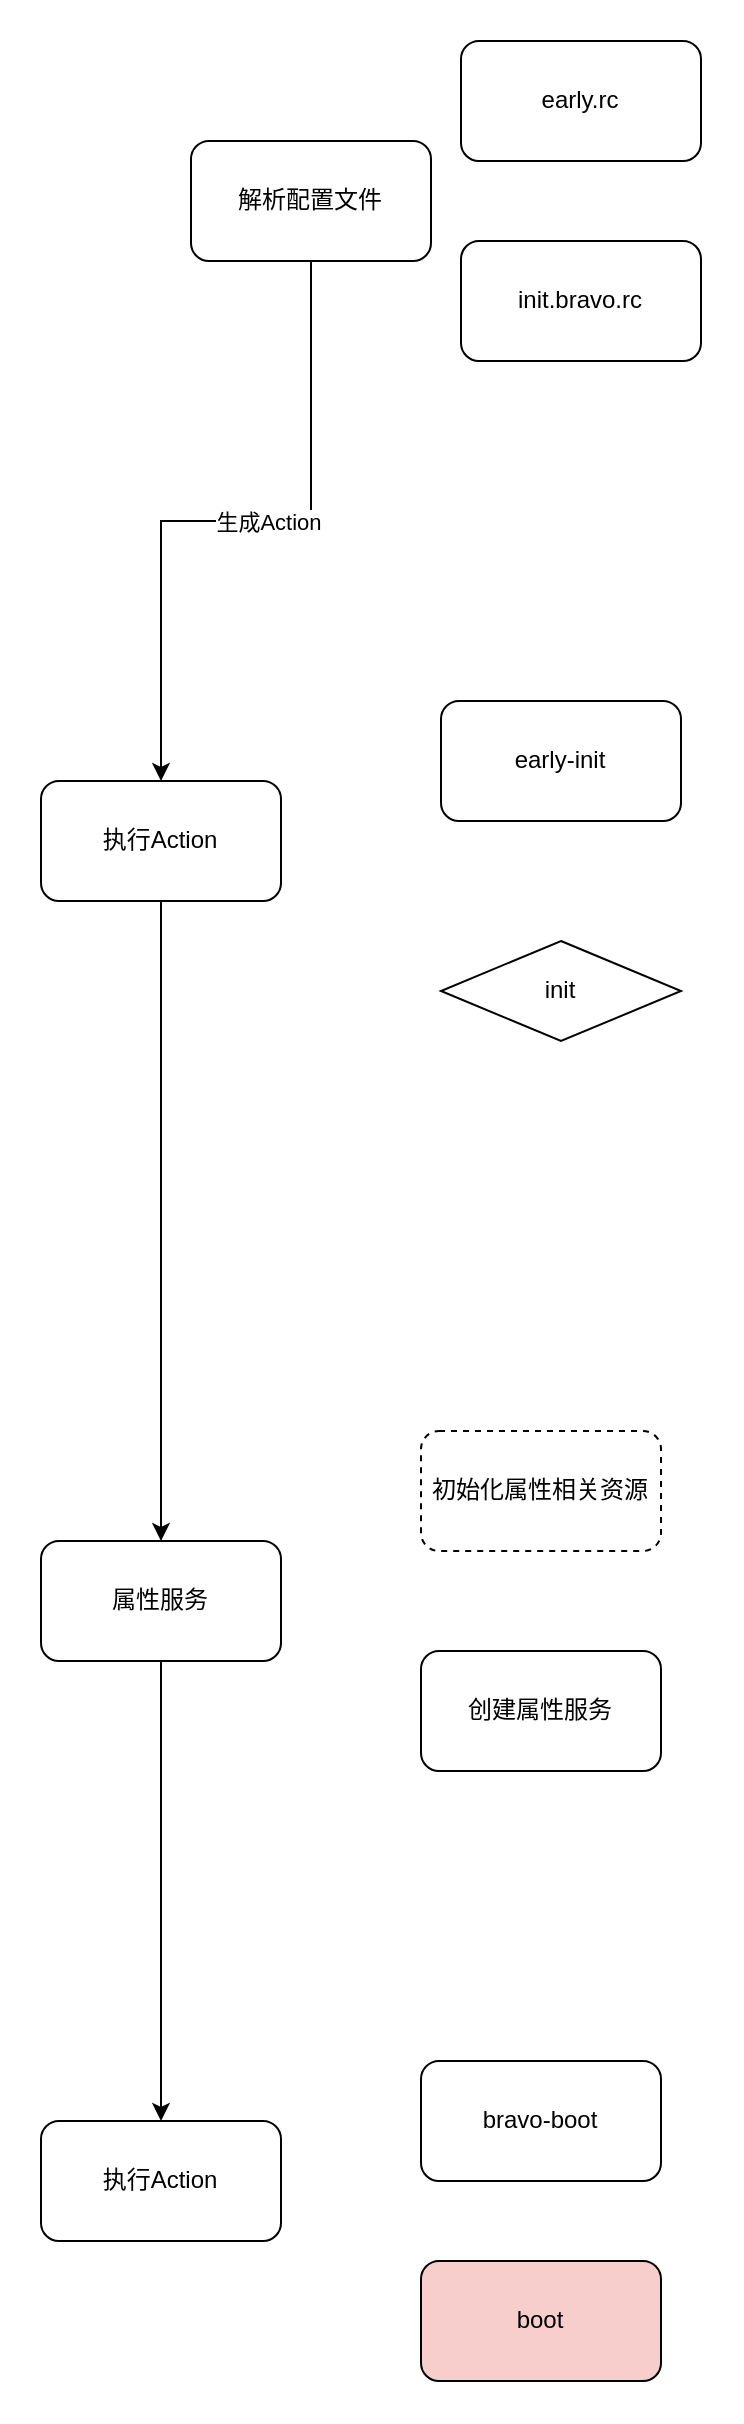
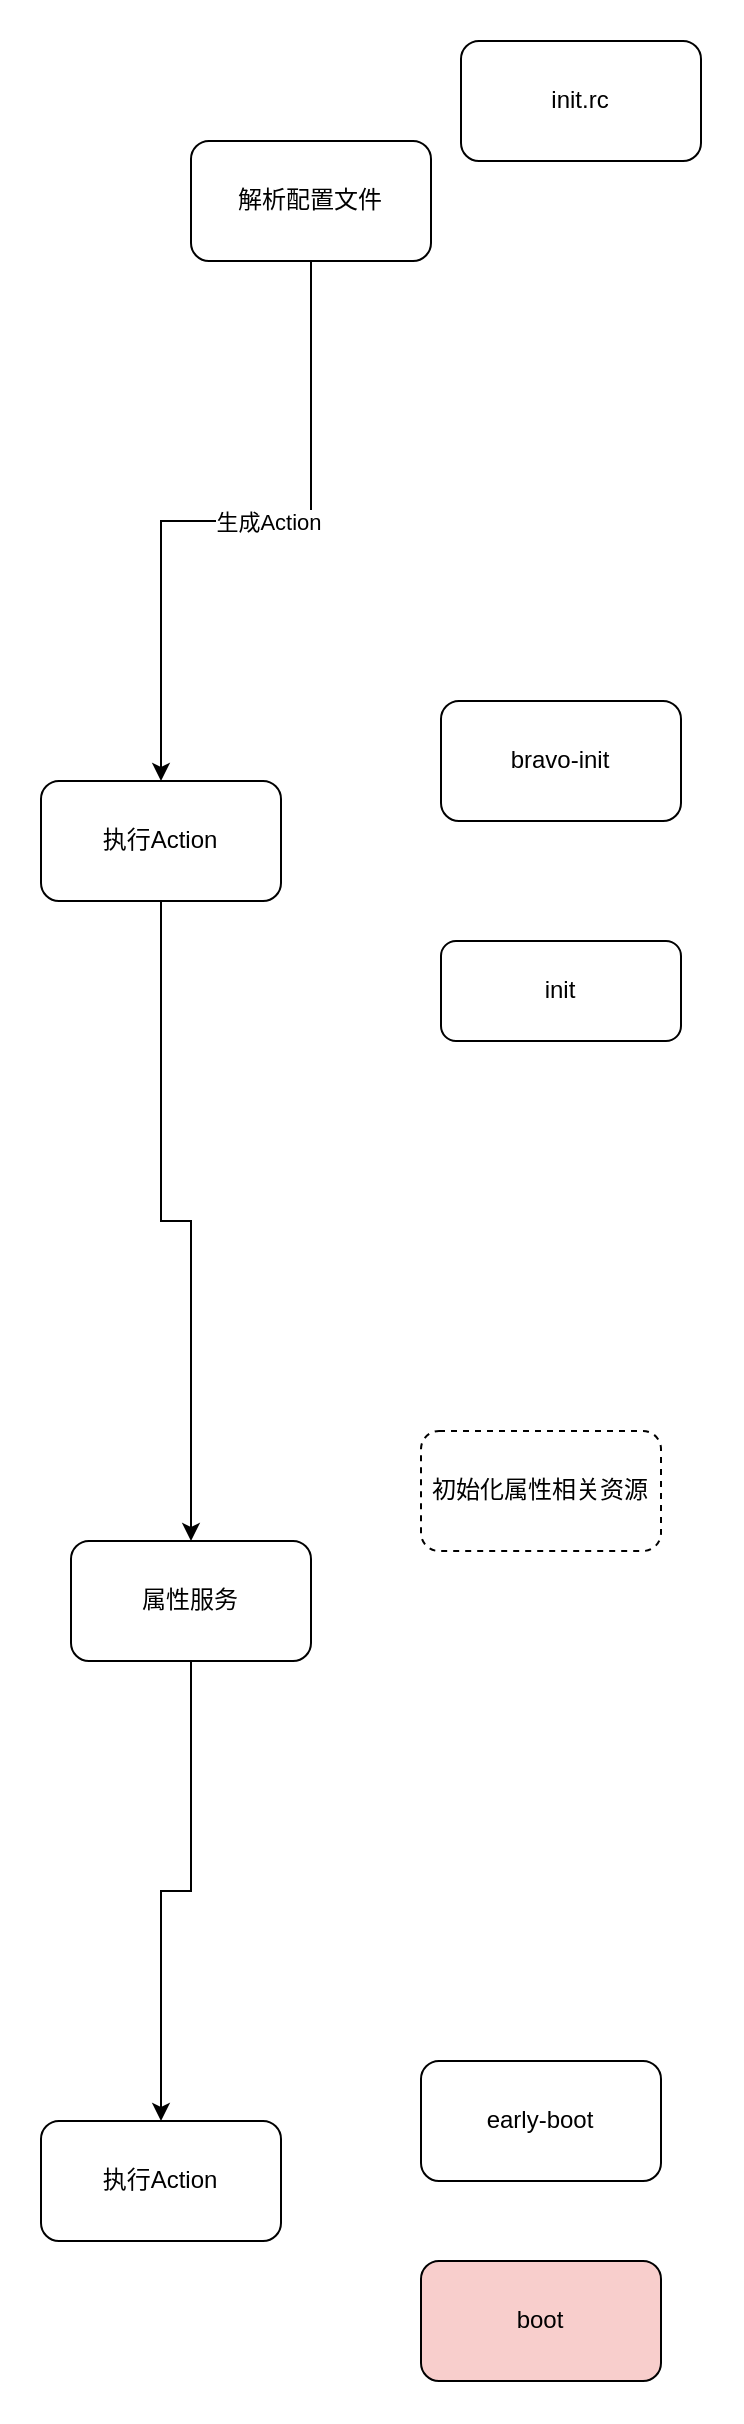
node "early.rc": label "early.rc" -> "init.rc"
node "init.bravo.rc": removed
node "early-init": label "early-init" -> "bravo-init"
node "init": shape diamond -> rounded rectangle
node "属性服务": moved (161, 1601) -> (191, 1601)
node "创建属性服务": removed
node "bravo-boot": label "bravo-boot" -> "early-boot"
